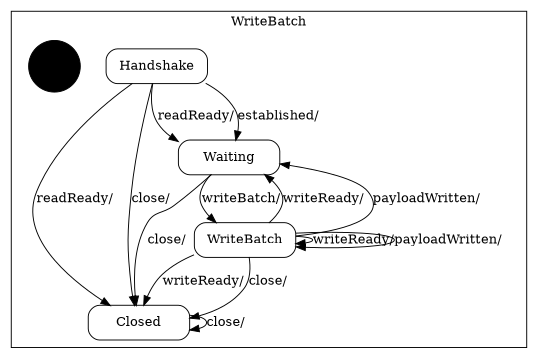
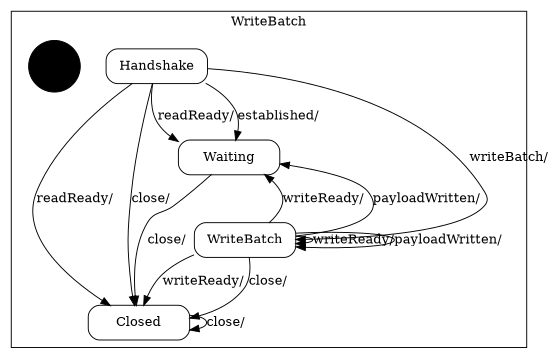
edge "Waiting" -> "WriteBatch": now "Handshake" -> "WriteBatch"
